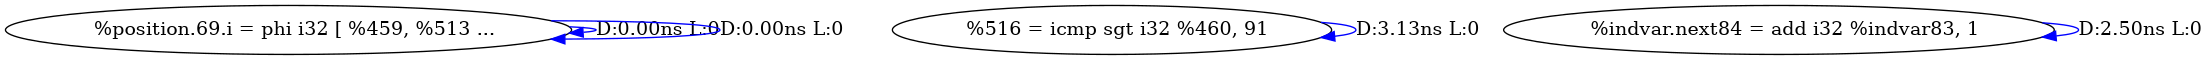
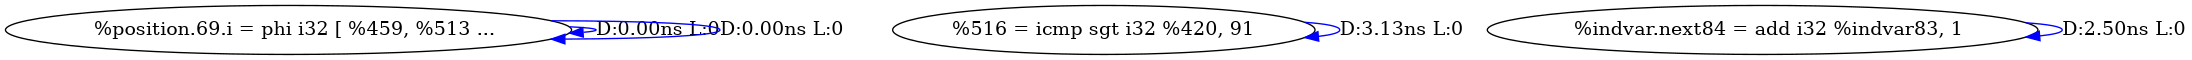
node "%516 = icmp sgt i32 %460, 91": label "%516 = icmp sgt i32 %460, 91" -> "%516 = icmp sgt i32 %420, 91"
